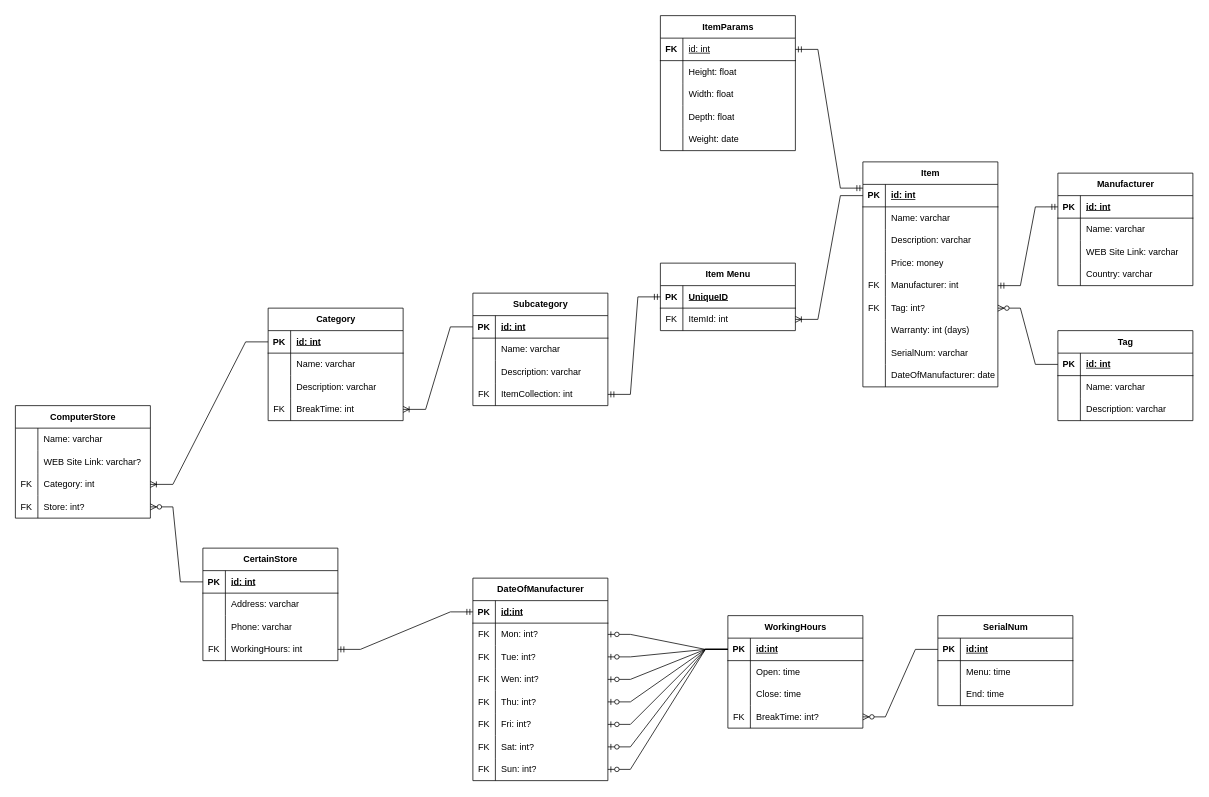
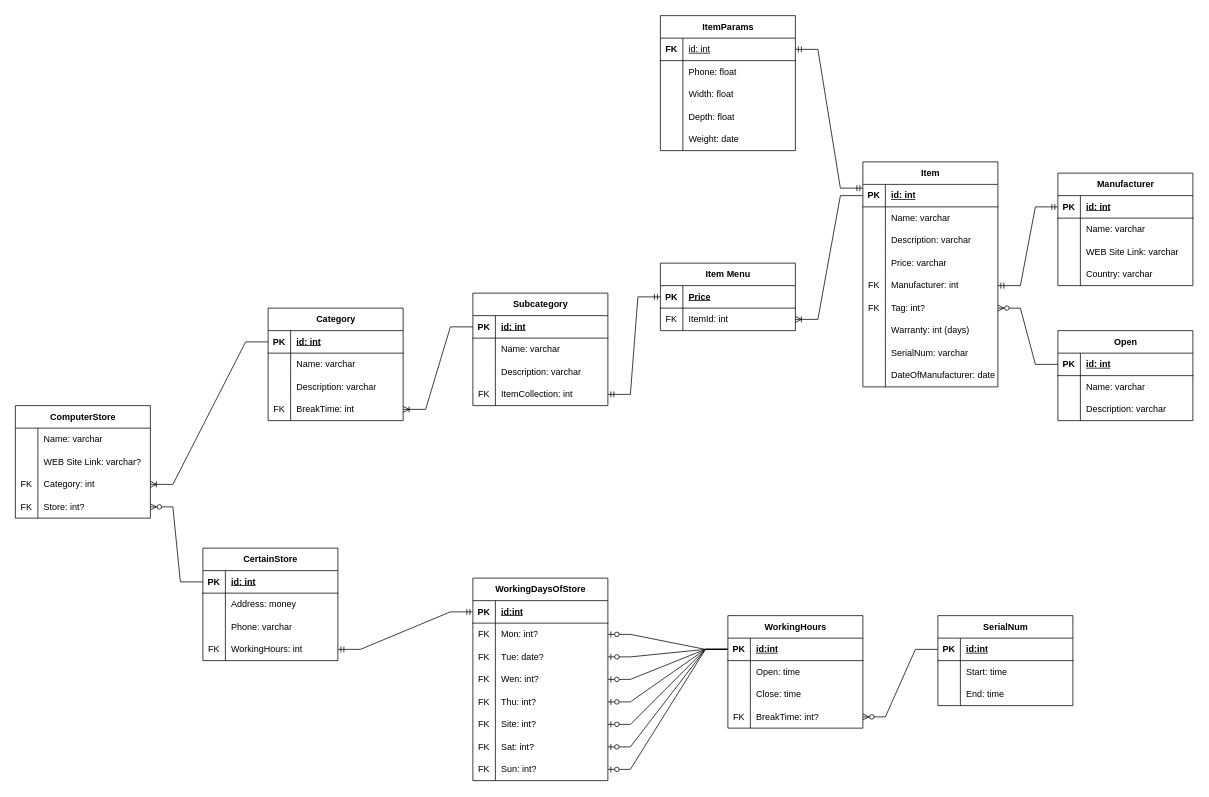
node "Height: float": label "Height: float" -> "Phone: float"
node "Price: money": label "Price: money" -> "Price: varchar"
node "UniqueID": label "UniqueID" -> "Price"
node "Tag": label "Tag" -> "Open"
node "DateOfManufacturer": label "DateOfManufacturer" -> "WorkingDaysOfStore"
node "Address: varchar": label "Address: varchar" -> "Address: money"
node "Tue: int?": label "Tue: int?" -> "Tue: date?"
node "Menu: time": label "Menu: time" -> "Start: time"
node "Fri: int?": label "Fri: int?" -> "Site: int?"
